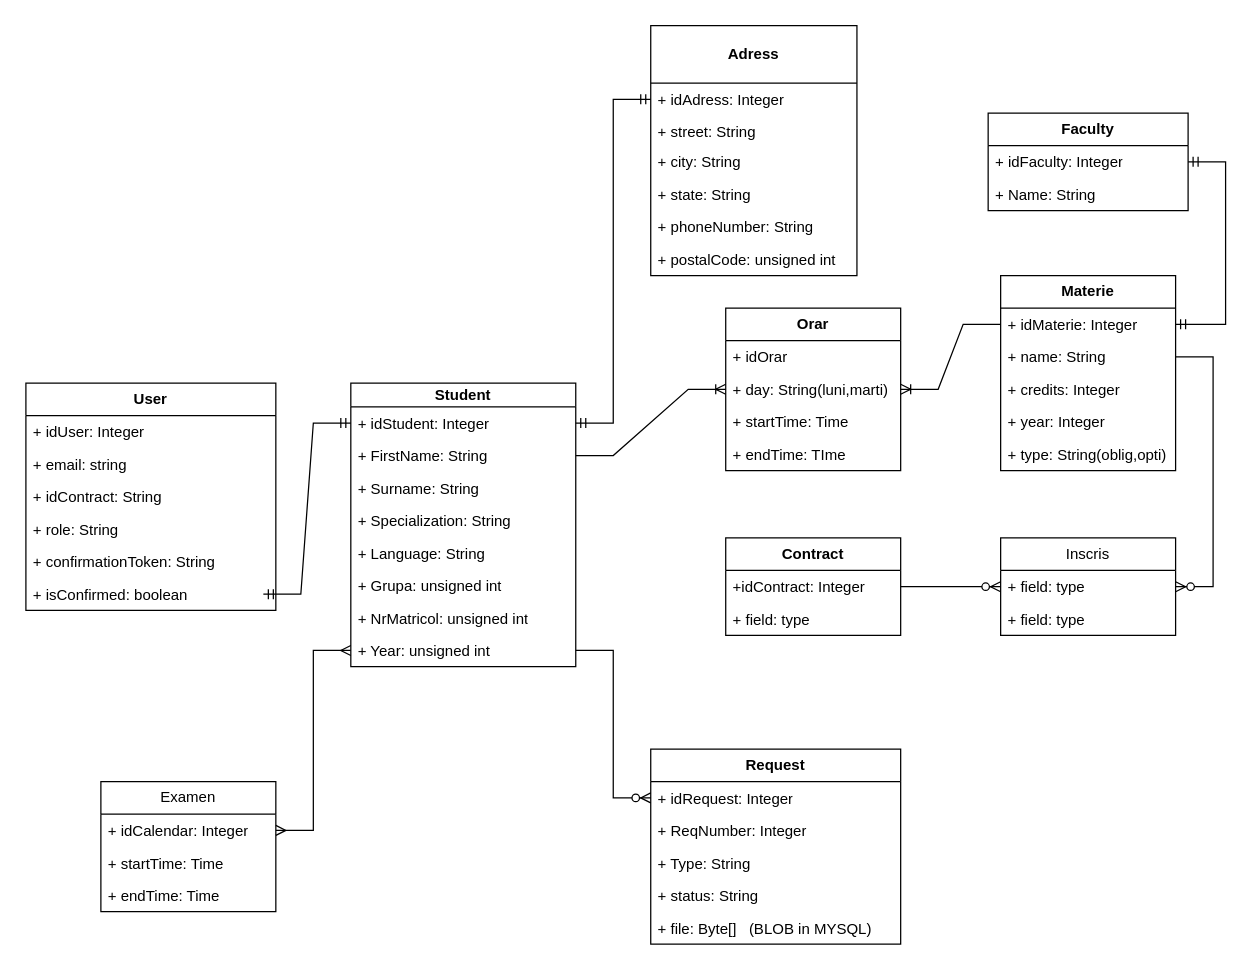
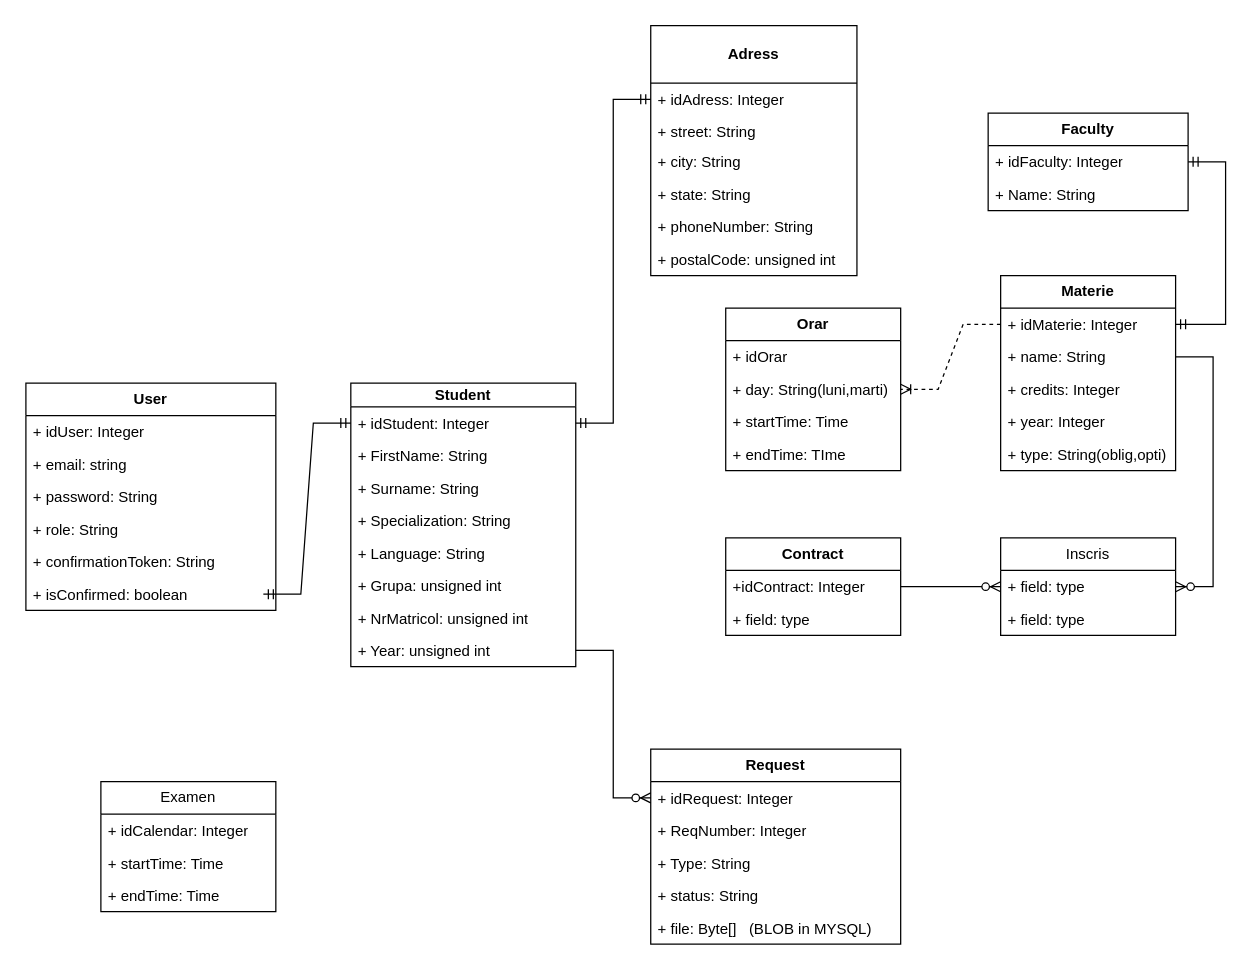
edge "+ idMaterie: Integer" -> "+ day: String(luni,marti)": style solid -> dashed
edge "+ FirstName: String" -> "+ day: String(luni,marti)": removed
node "+ idContract: String": label "+ idContract: String" -> "+ password: String"
edge "+ Year: unsigned int" -- "+ idCalendar: Integer": removed
